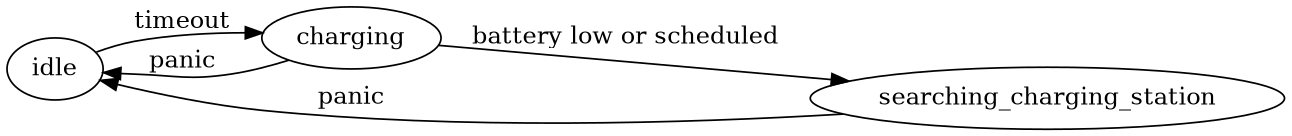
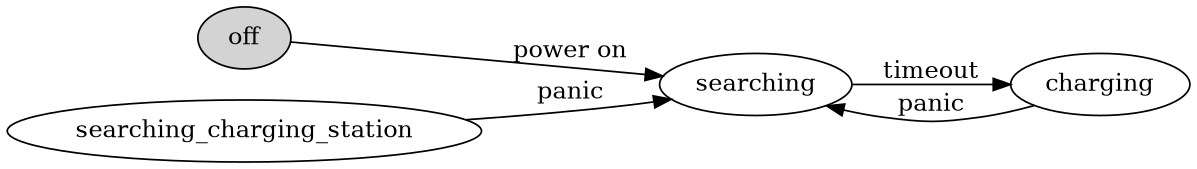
node "off": added
edge "charging" -> "searching_charging_station": removed, label "battery low or scheduled"
node "idle": label "idle" -> "searching"
